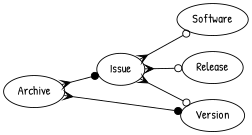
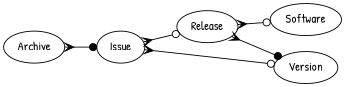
edge "Software" -- "Issue": now "Software" -- "Release"
edge "Archive" -- "Version": now "Release" -- "Version"
